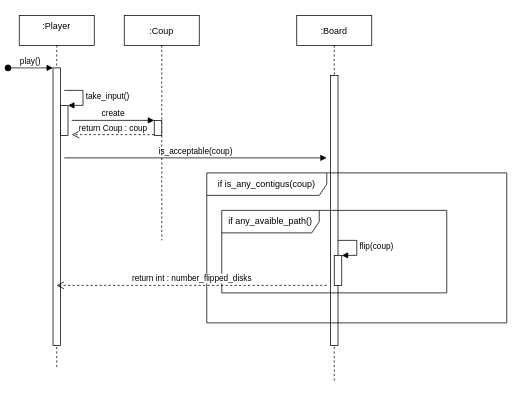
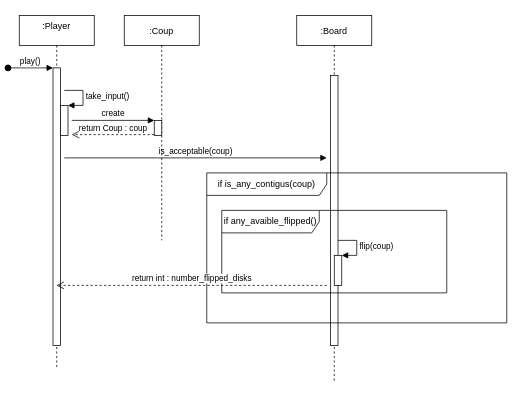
node "if any_avaible_path()": label "if any_avaible_path()" -> "if any_avaible_flipped()"
